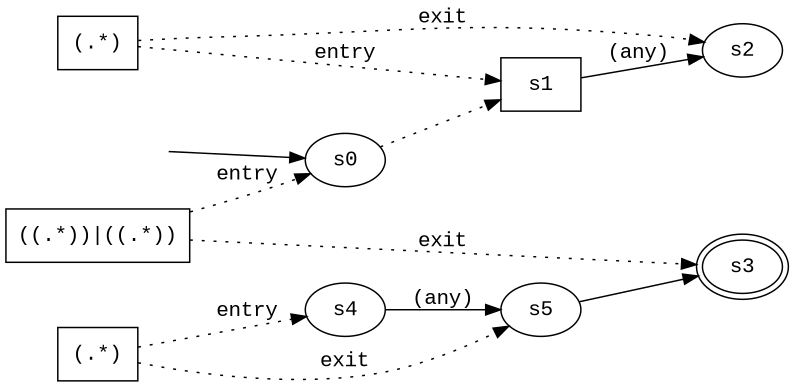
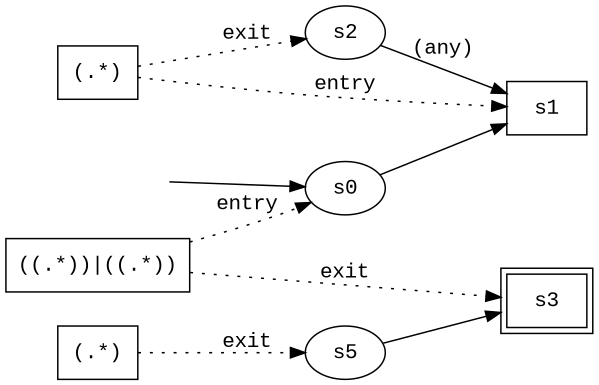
edge "s1" -> "s2": reversed
edge "s0" -> "s1": style dotted -> solid
node "s3": shape ellipse -> box
node "s4": removed
